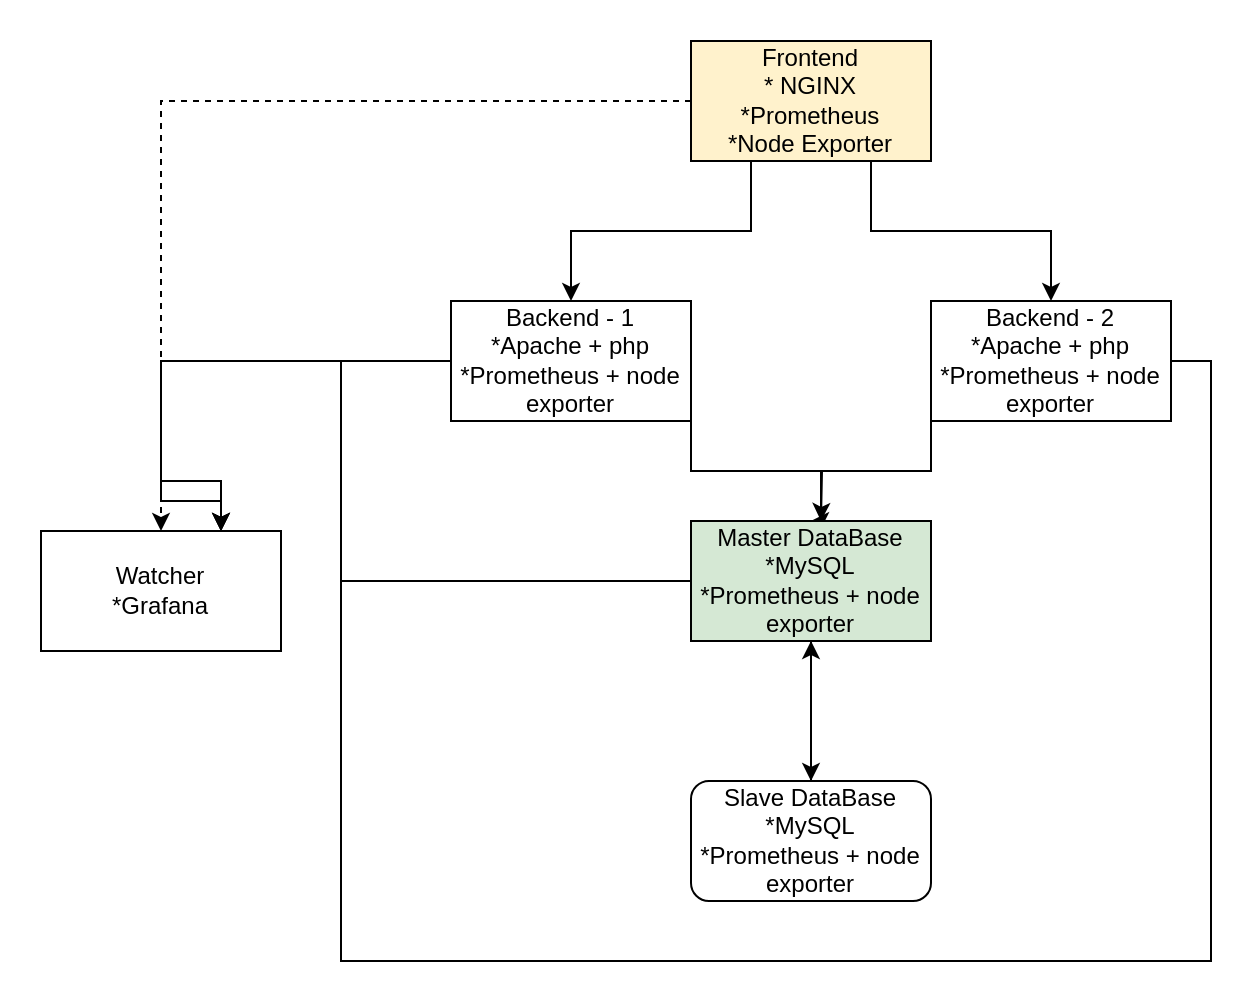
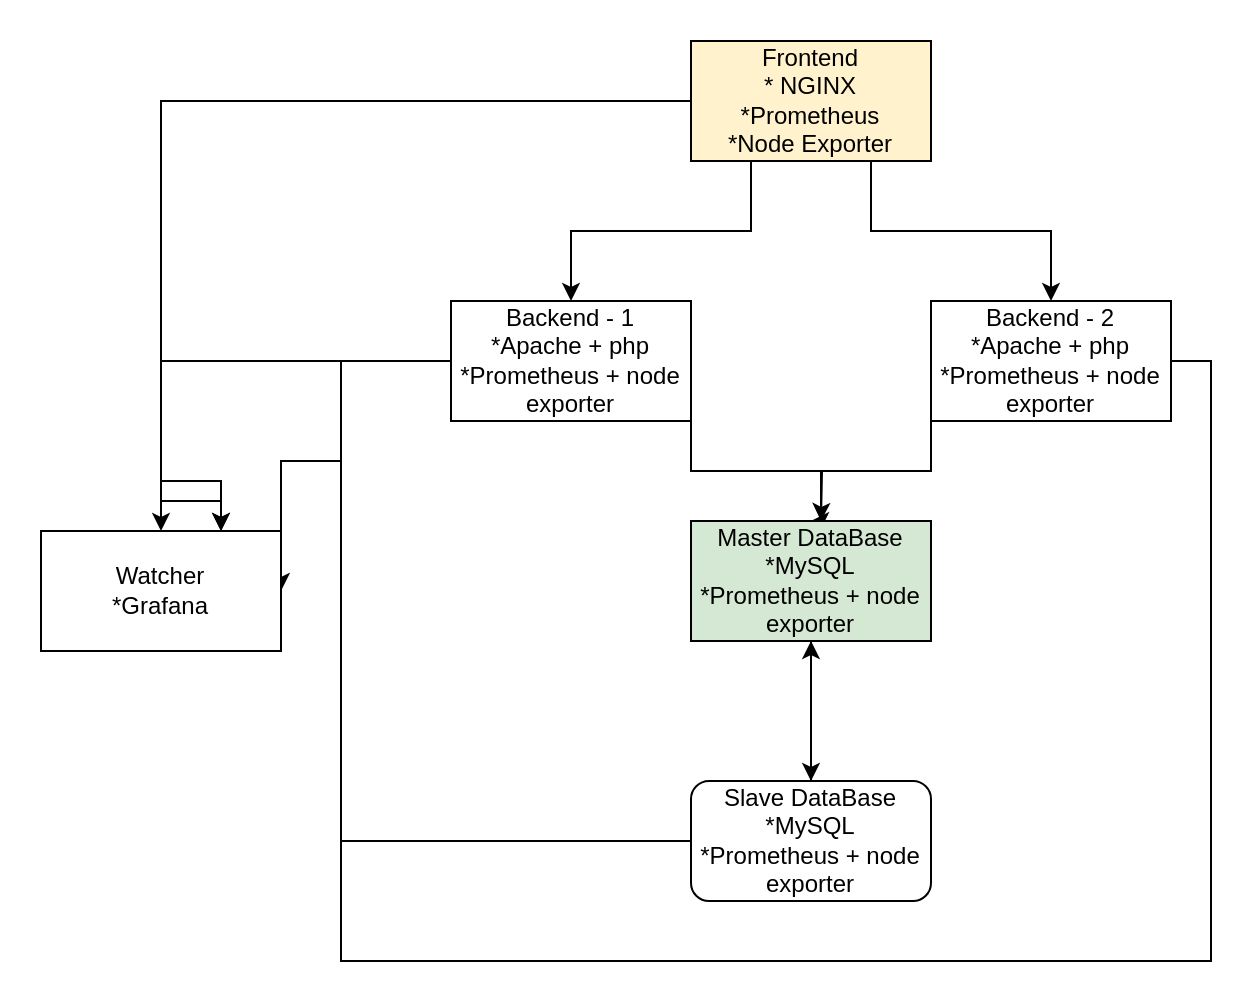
edge "Frontend * NGINX *Prometheus *Node Exporter" -> "Watcher *Grafana": style dashed -> solid
edge "Master DataBase *MySQL *Prometheus + node exporter" -> "Watcher *Grafana": removed
edge "Slave DataBase *MySQL*Prometheus + node exporter" -> "Watcher *Grafana": added
